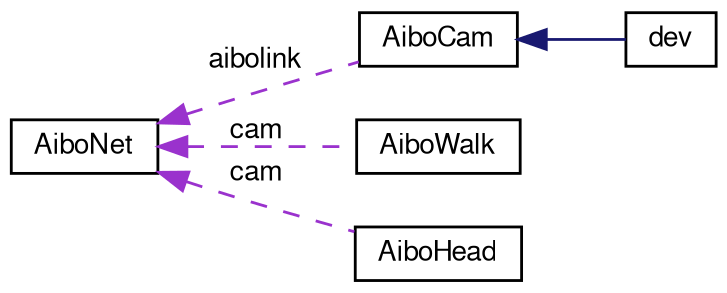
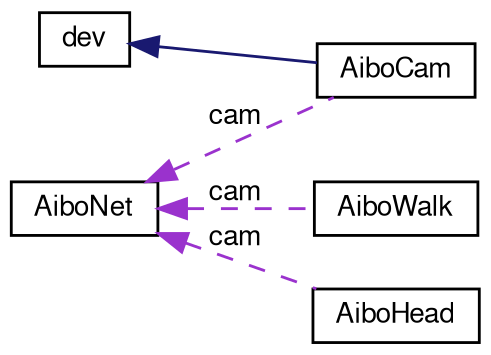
edge "dev" -> "AiboCam": reversed
edge "AiboCam" -> "AiboNet": label "aibolink" -> "cam"
